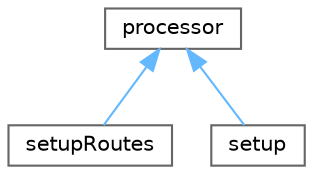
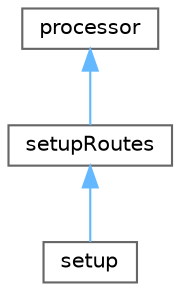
edge "setup" -> "processor": now "setup" -> "setupRoutes"
